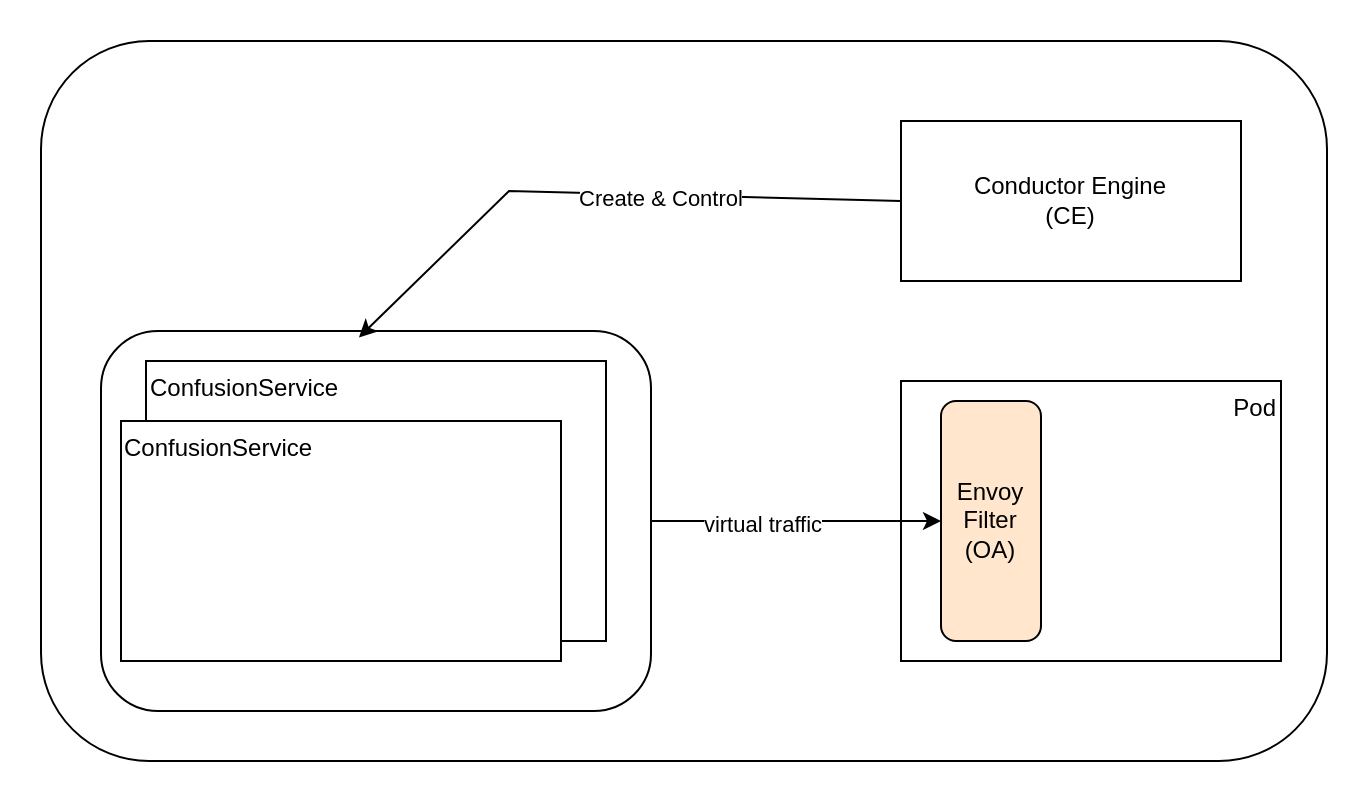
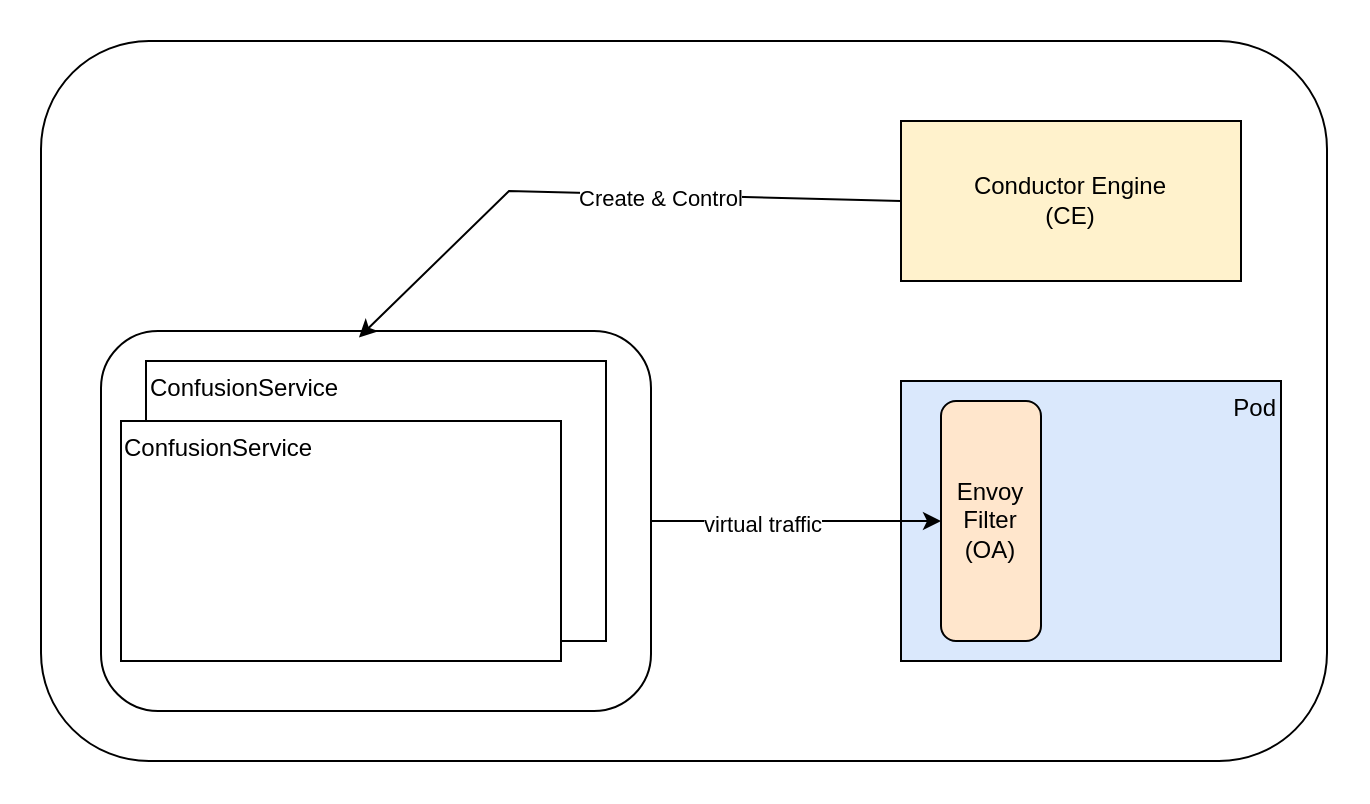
node "Conductor Engine (CE)": fillcolor #ffffff -> #fff2cc
node "Pod": fillcolor #ffffff -> #dae8fc
